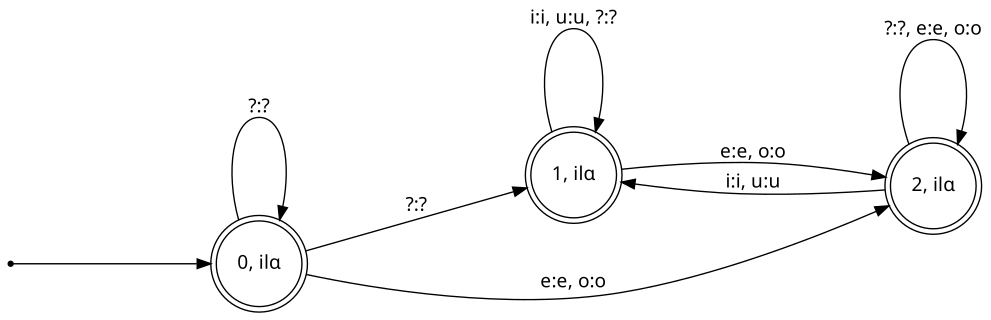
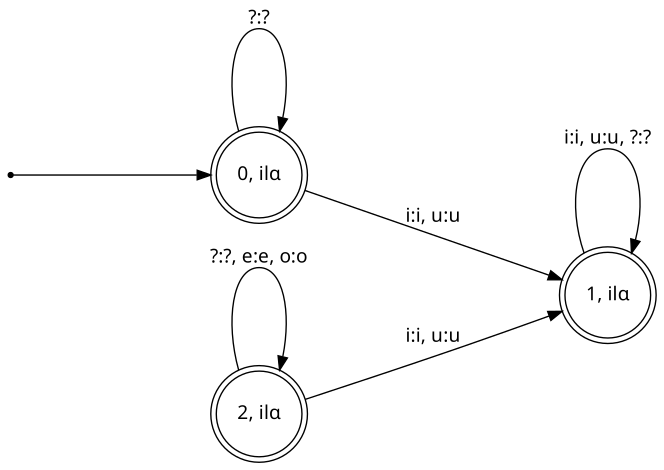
edge "1, ilɑ" -> "2, ilɑ": removed, label "e:e, o:o"
edge "0, ilɑ" -> "1, ilɑ": label "?:?" -> "i:i, u:u"
edge "0, ilɑ" -> "2, ilɑ": removed, label "e:e, o:o"
